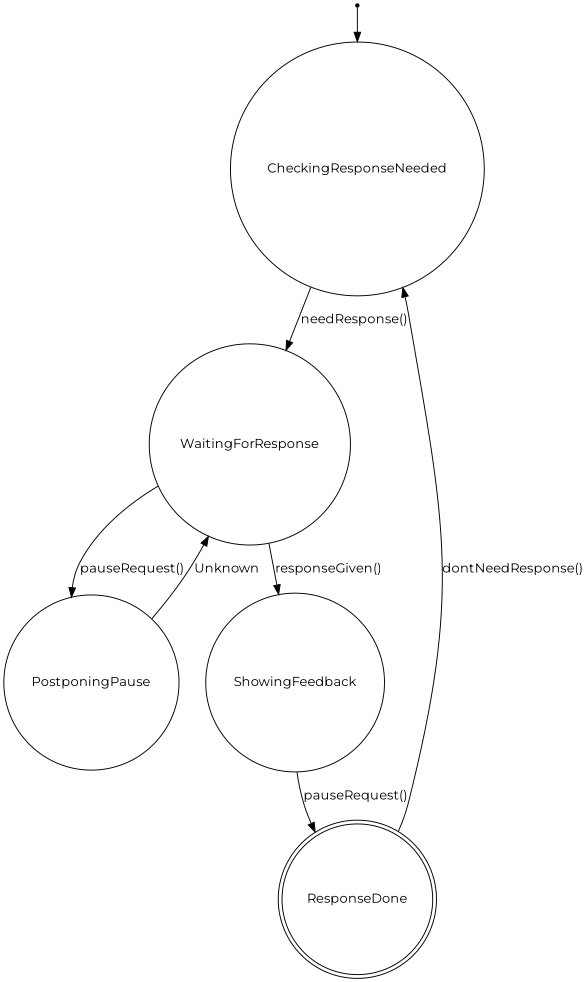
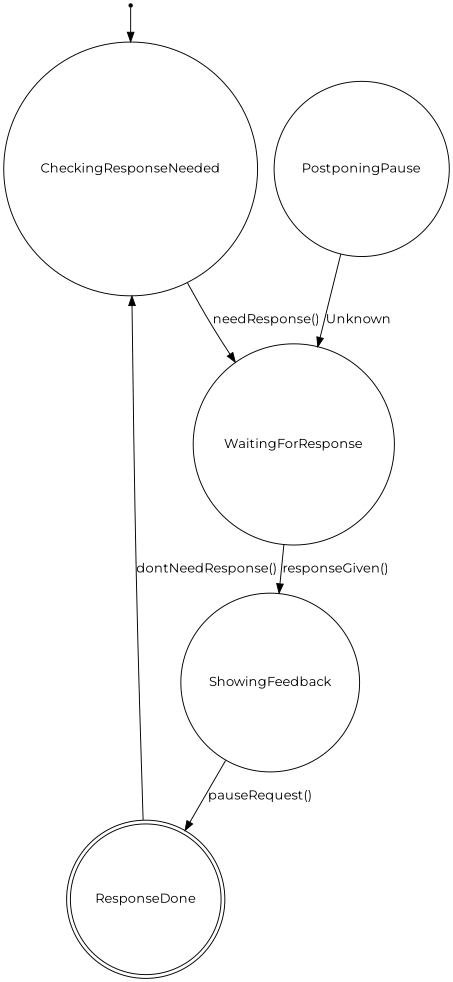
edge "WaitingForResponse" -> "PostponingPause": removed, label "pauseRequest()"
